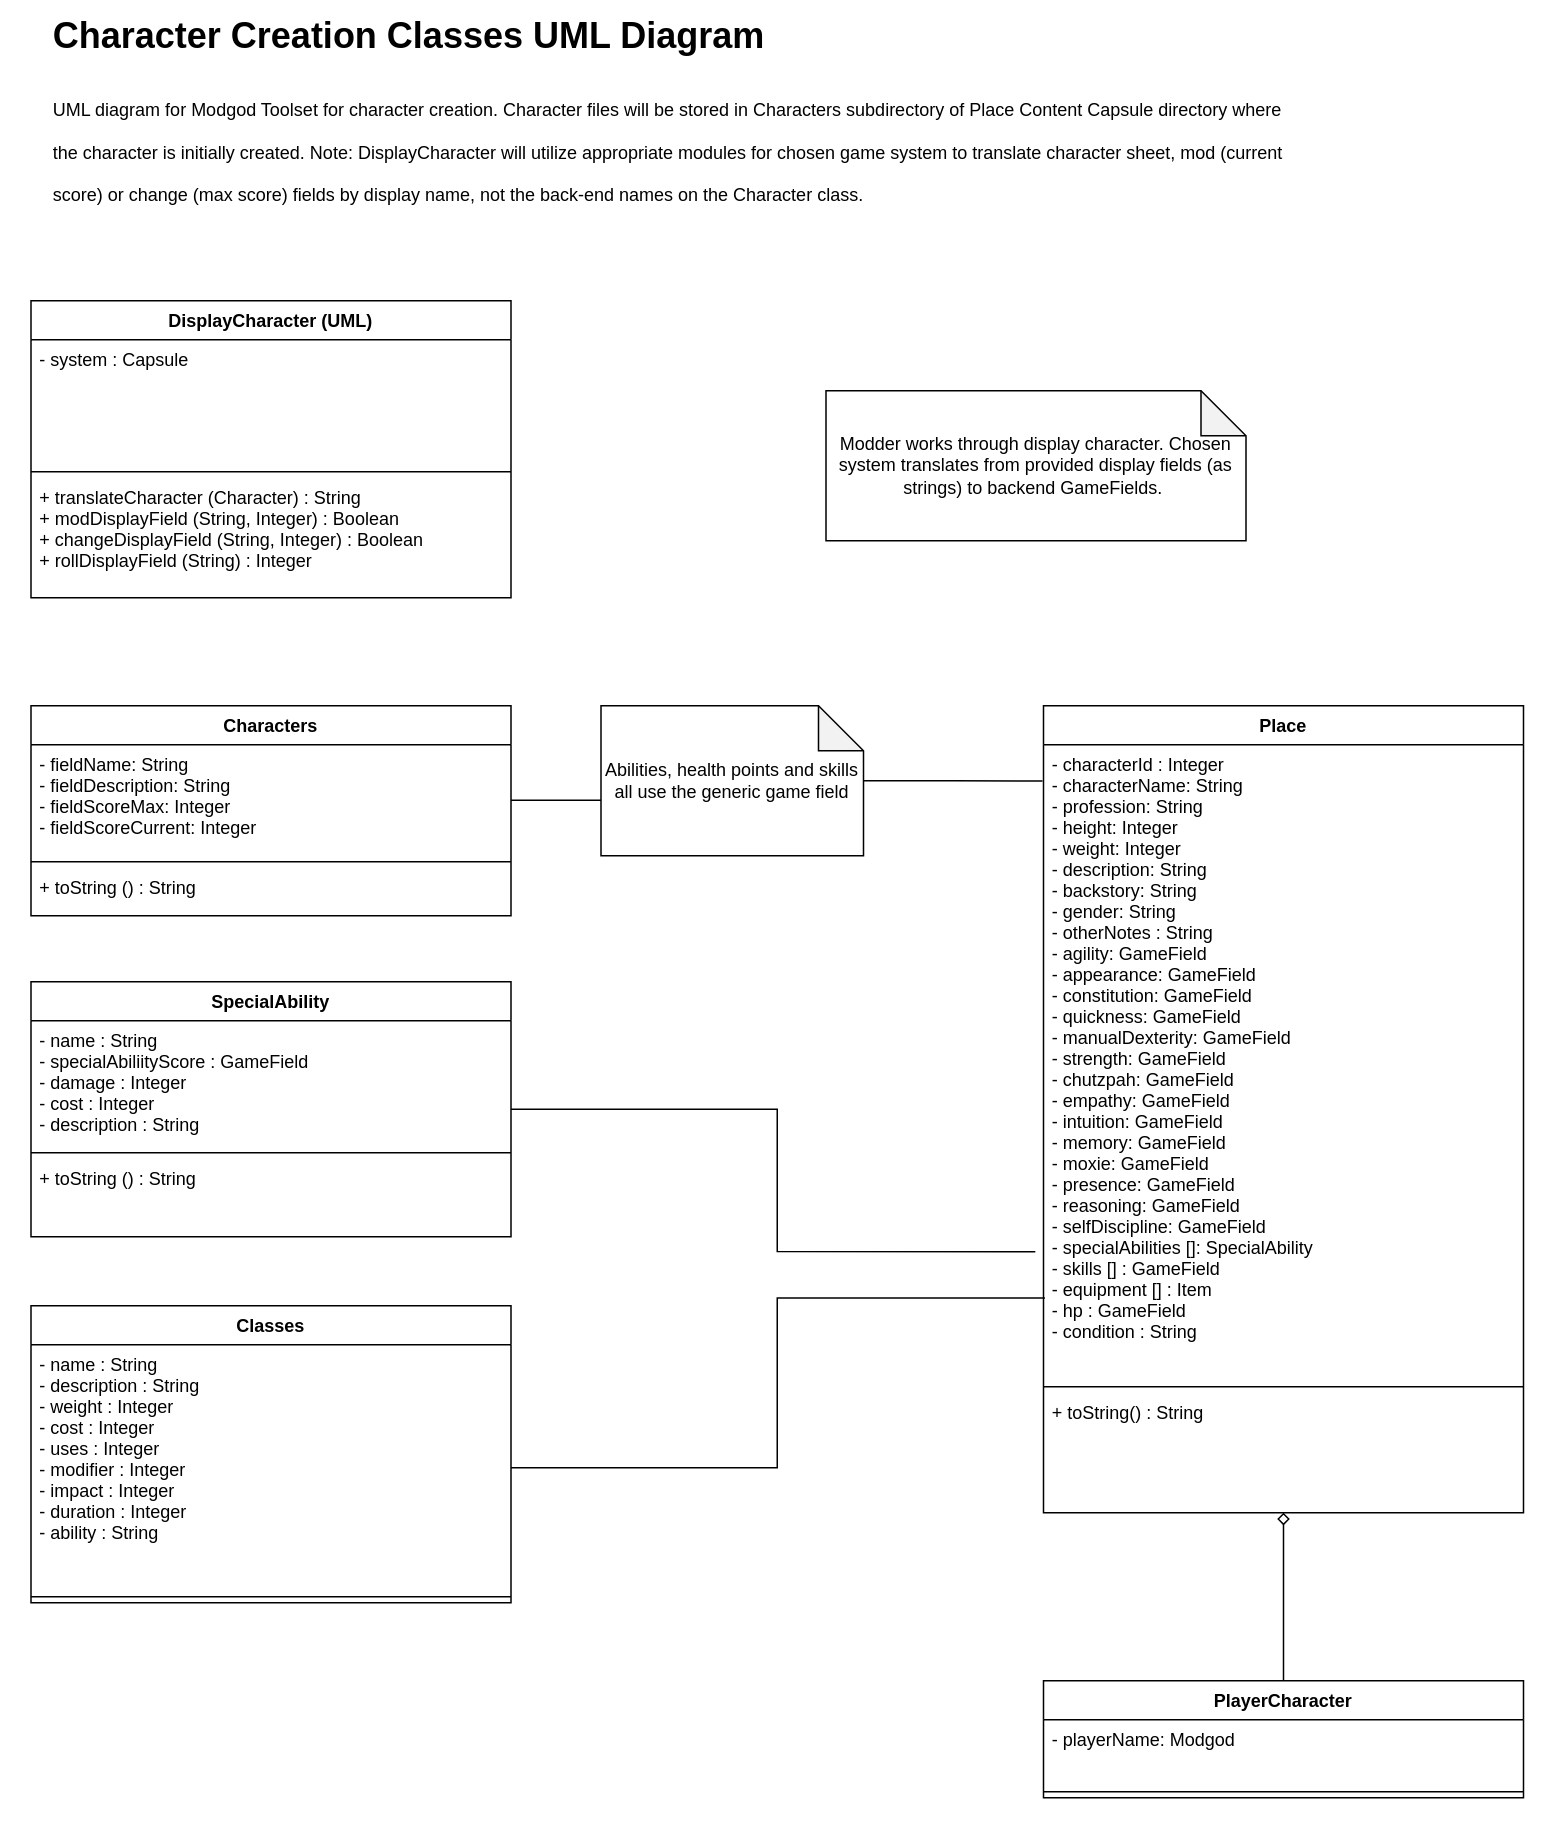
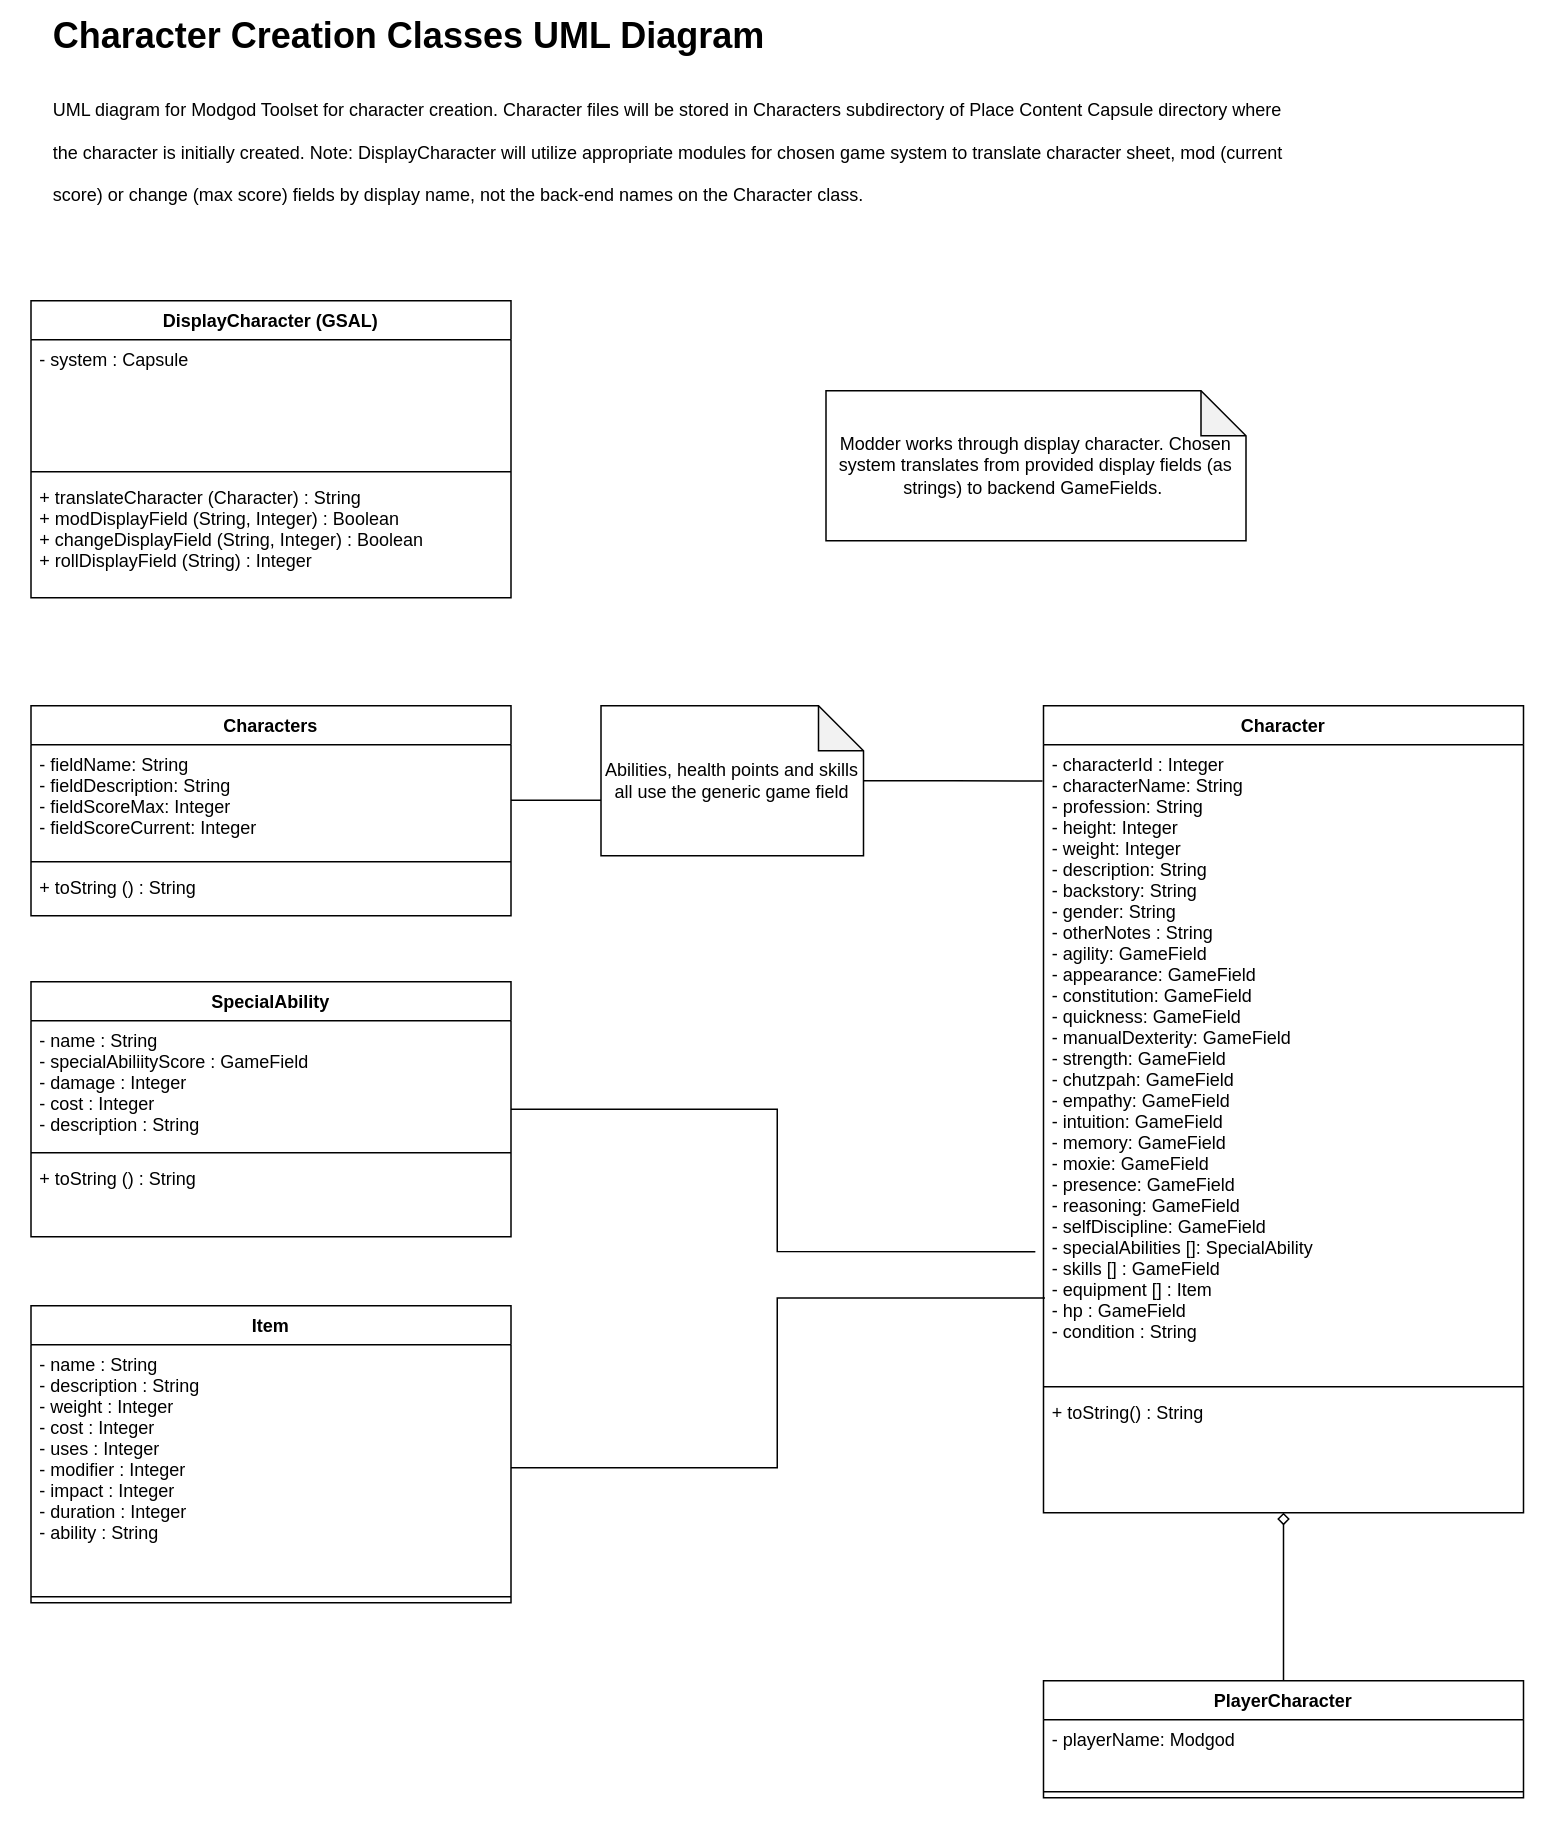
node "DisplayCharacter (UML)": label "DisplayCharacter (UML)" -> "DisplayCharacter (GSAL)"
node "Place": label "Place" -> "Character"
node "Classes": label "Classes" -> "Item"
